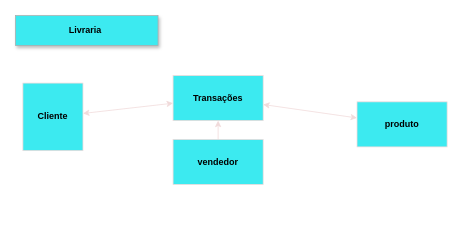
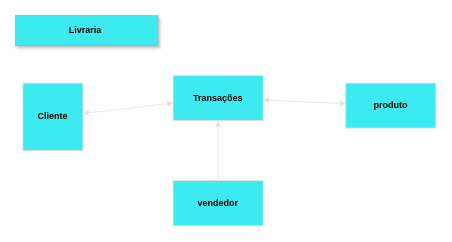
node "produto": moved (402, 124) -> (390, 105)
node "vendedor": moved (218, 162) -> (218, 203)
